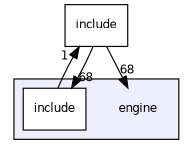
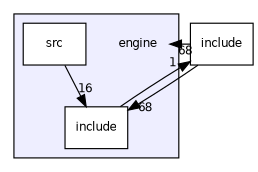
node "src": added
